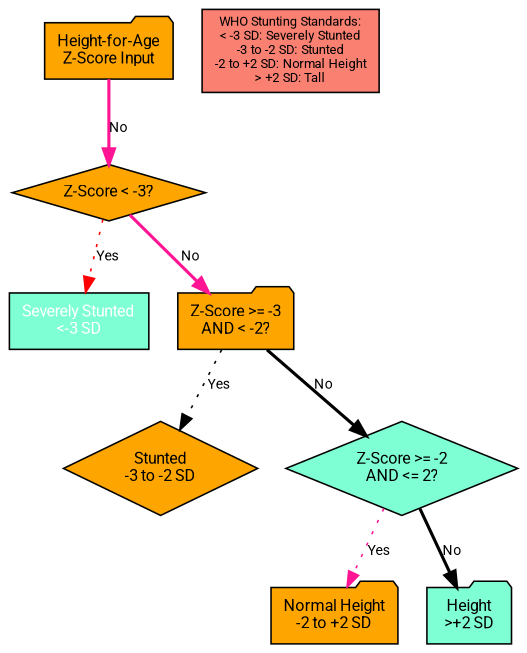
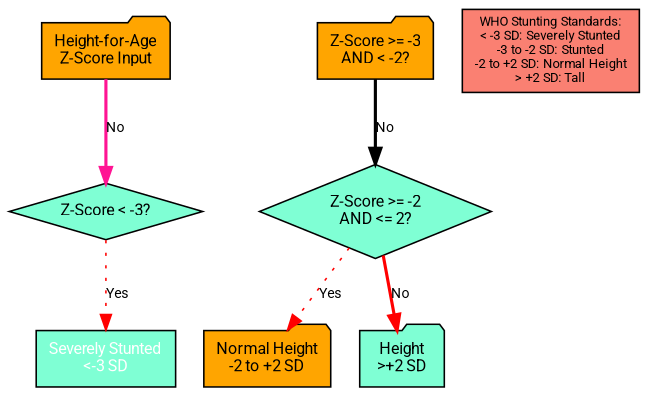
node "Z-Score < -3?": fillcolor orange -> aquamarine
edge "Z-Score < -3?" -> "Z-Score >= -3 AND < -2?": removed, label "No"
node "Stunted -3 to -2 SD": removed
edge "Z-Score >= -2 AND <= 2?" -> "Normal Height -2 to +2 SD": color deeppink -> red
edge "Z-Score >= -2 AND <= 2?" -> "Height >+2 SD": color black -> red
